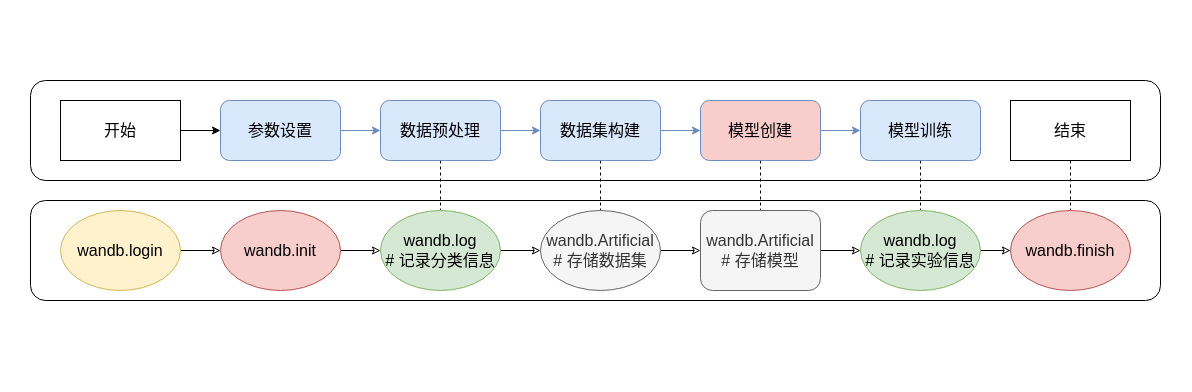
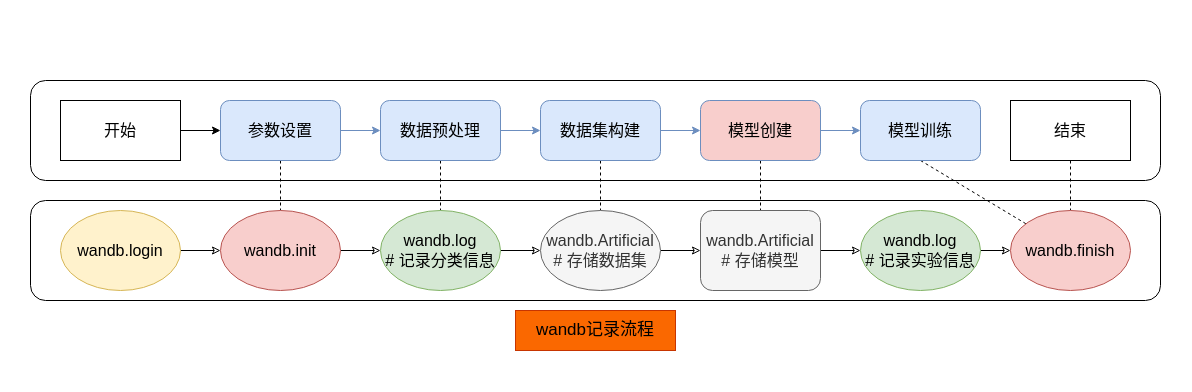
edge "参数设置" -- "wandb.init": added
edge "模型训练" -- "wandb.log # 记录实验信息": now "模型训练" -- "wandb.finish"
node "wandb记录流程": added
